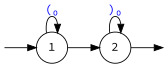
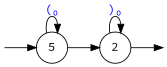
node "1": label "1" -> "5"
